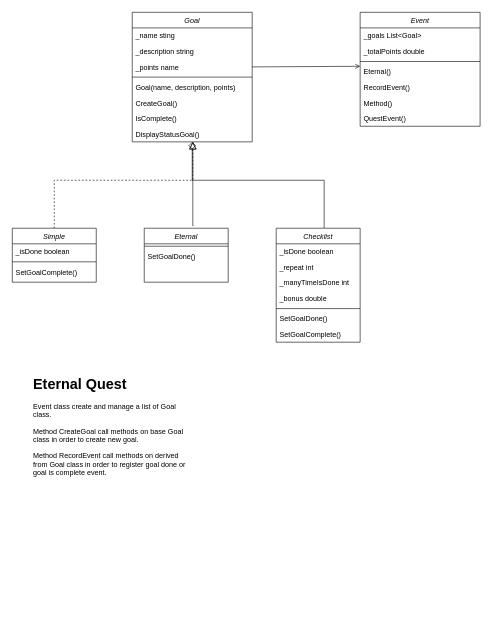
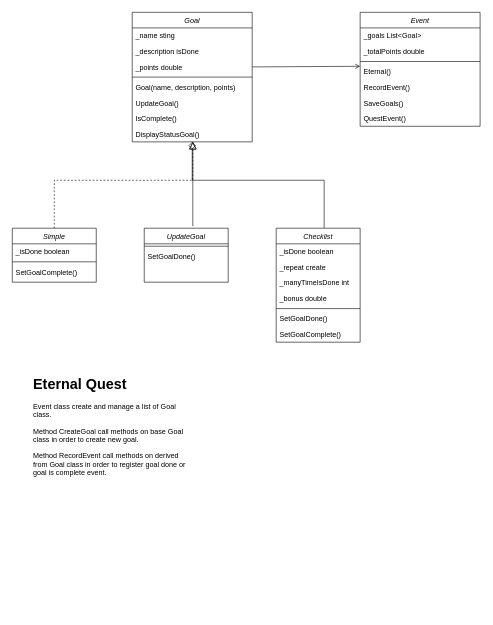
node "_description string": label "_description string" -> "_description isDone"
node "_points name": label "_points name" -> "_points double"
node "CreateGoal()": label "CreateGoal()" -> "UpdateGoal()"
node "Method()": label "Method()" -> "SaveGoals()"
node "Eternal": label "Eternal" -> "UpdateGoal"
node "_repeat int": label "_repeat int" -> "_repeat create"
